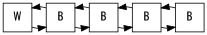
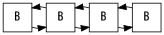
node "W": removed
